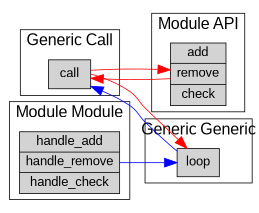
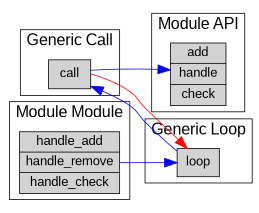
edge "call" -> "add": color red -> blue
node "add": text "remove" -> "handle"
edge "add" -> "call": removed
cluster "Generic Generic": label "Generic Generic" -> "Generic Loop"
